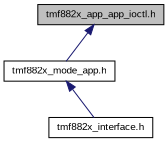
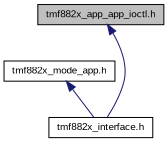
edge "tmf882x_mode_app.h" -> "tmf882x_app_app_ioctl.h": now "tmf882x_interface.h" -> "tmf882x_app_app_ioctl.h"
